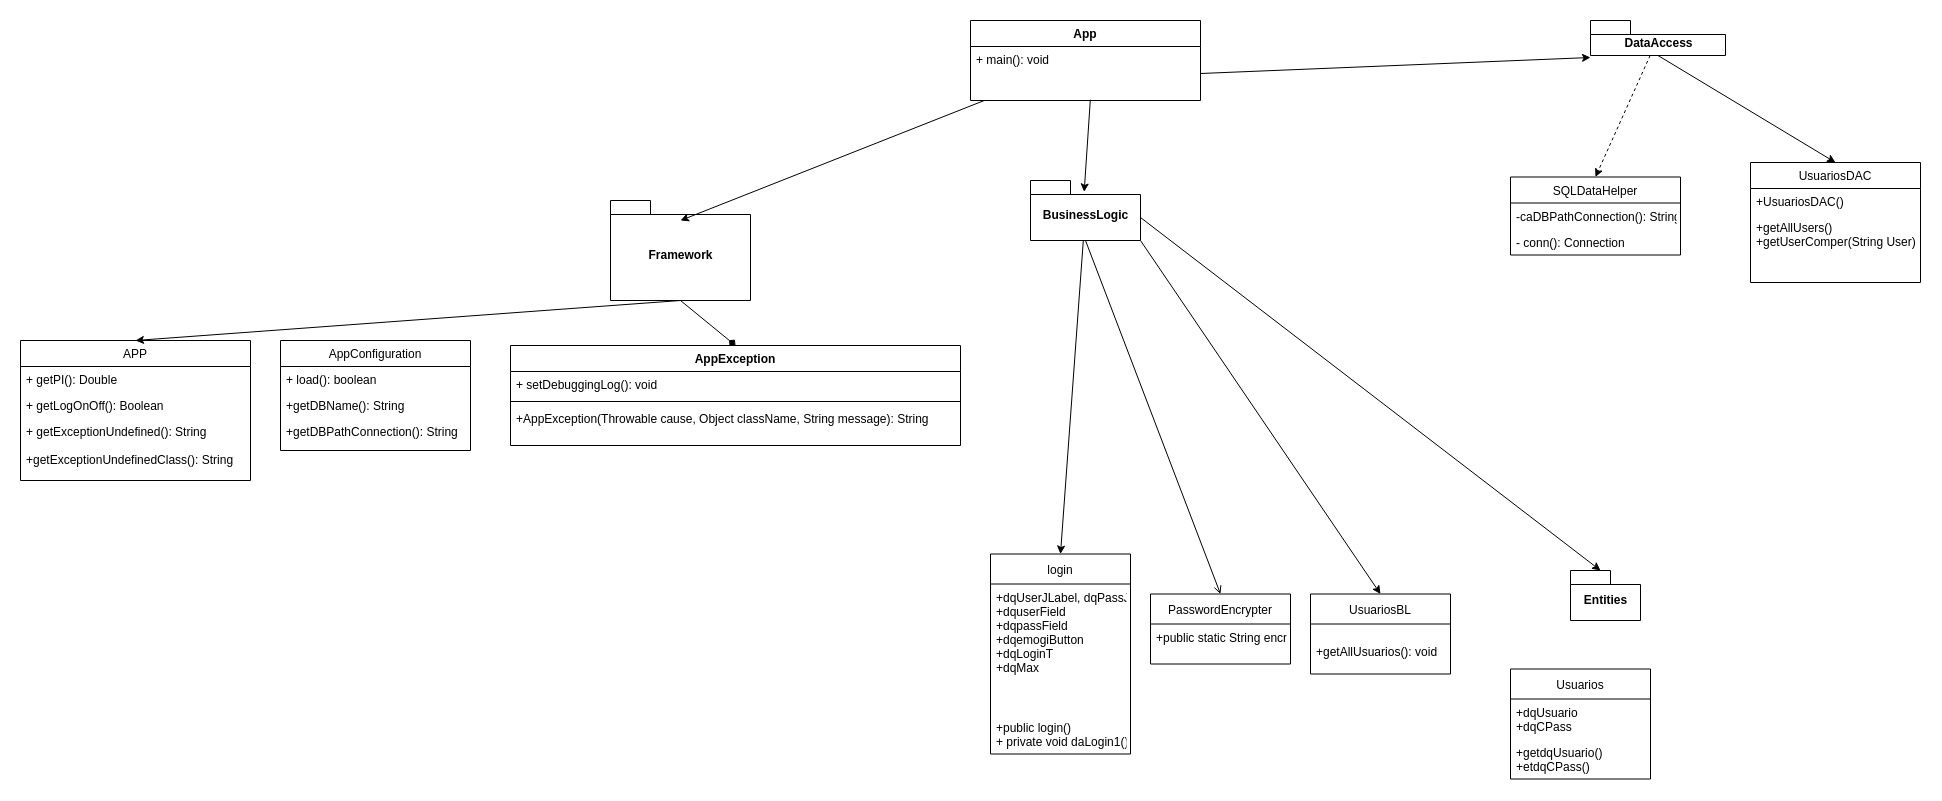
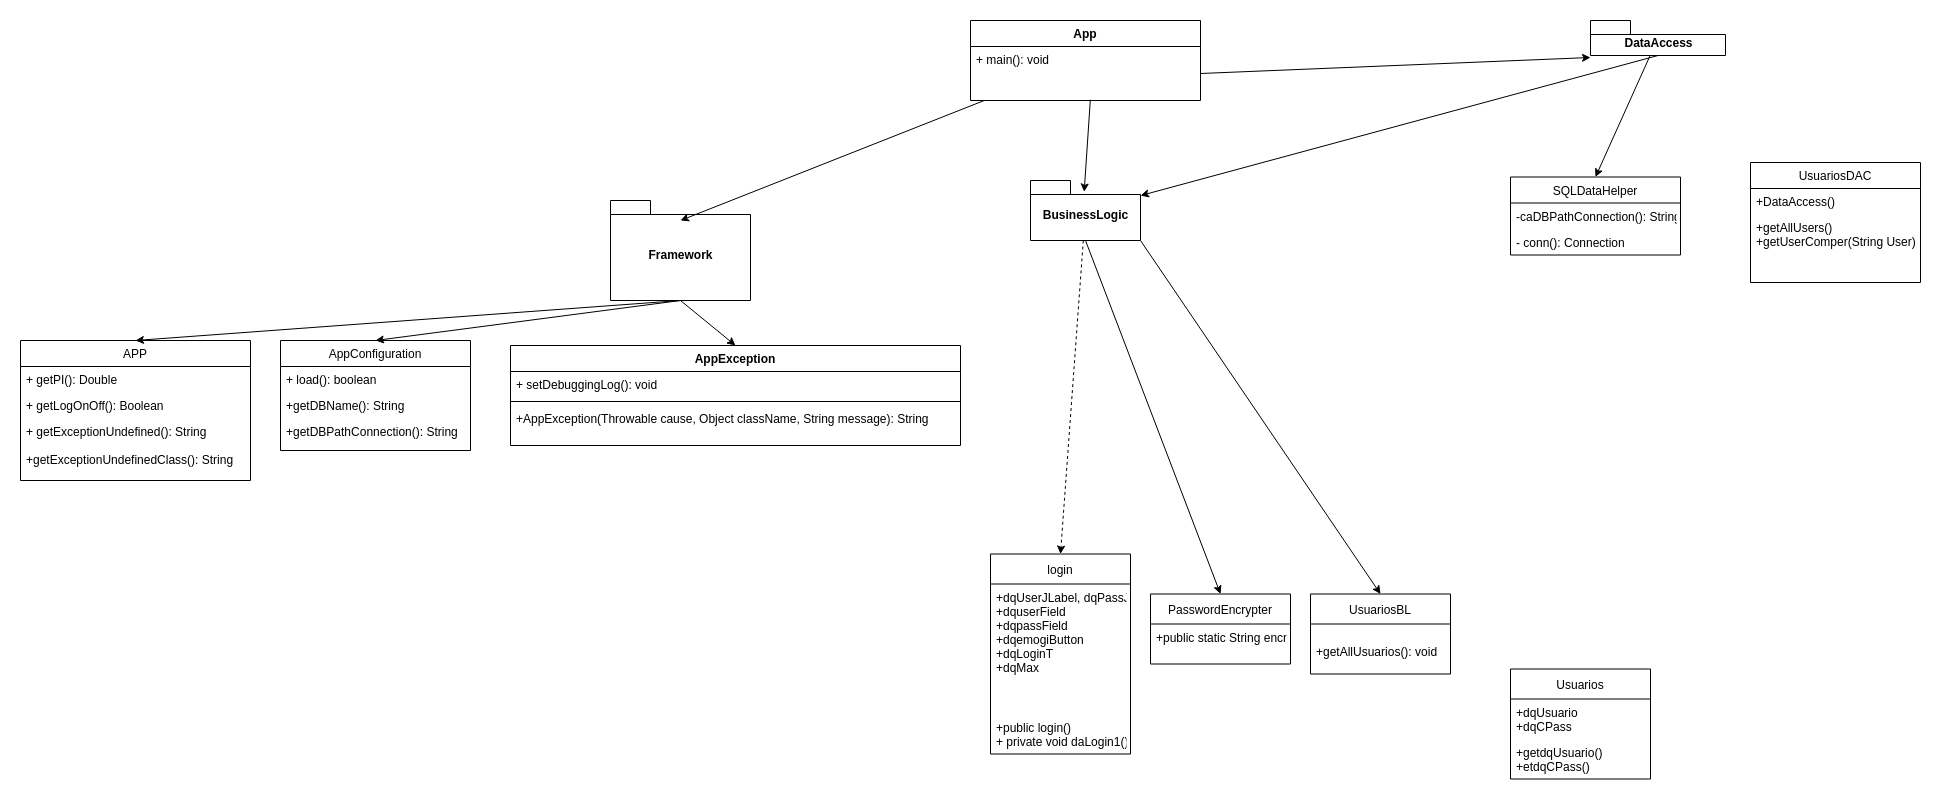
edge "DataAccess" -> "UsuariosDAC": now "DataAccess" -> "BusinessLogic"
edge "DataAccess" -> "SQLDataHelper": style dashed -> solid
node "+UsuariosDAC()": label "+UsuariosDAC()" -> "+DataAccess()"
edge "Framework" -> "AppConfiguration": added
edge "Framework" -> "AppException": arrowhead diamond -> classic
edge "BusinessLogic" -> "Entities": removed
edge "BusinessLogic" -> "login": style solid -> dashed
edge "BusinessLogic" -> "PasswordEncrypter": arrowhead open -> classic
node "Entities": removed
